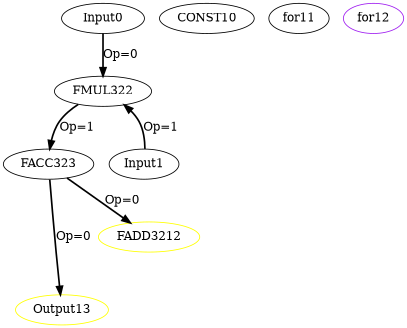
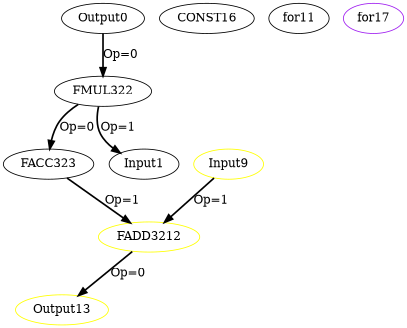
node "Input0": label "Input0" -> "Output0"
node "CONST10": label "CONST10" -> "CONST16"
node "for12": label "for12" -> "for17"
edge "FMUL322" -> "FACC323": label "Op=1" -> "Op=0"
edge "Input1" -> "FMUL322": reversed
node "Input9": added
edge "FACC323" -> "FADD3212": label "Op=0" -> "Op=1"
edge "FACC323" -> "Output13": now "FADD3212" -> "Output13"
